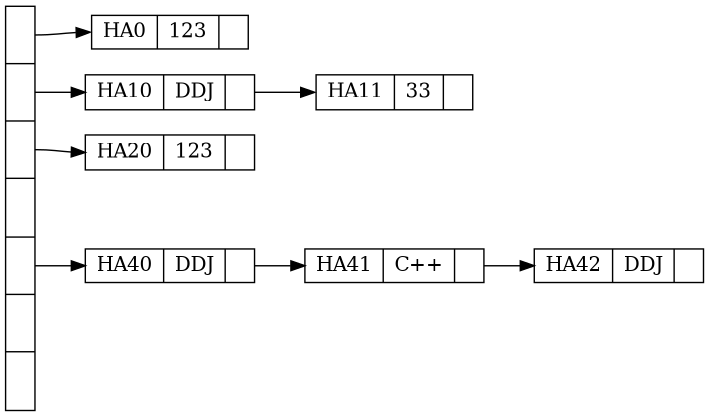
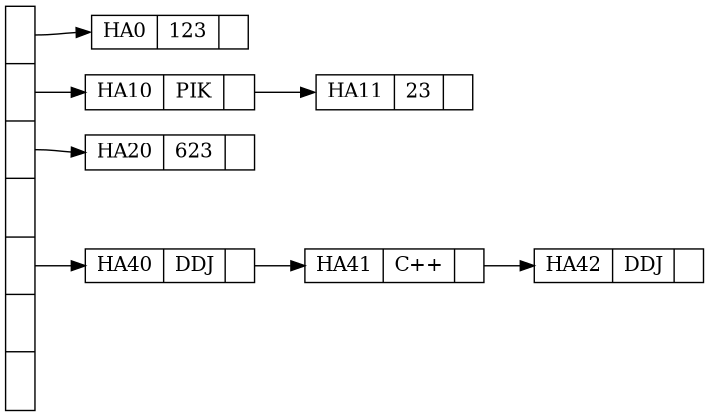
node "HA10": text "DDJ" -> "PIK"
node "HA11": text "33" -> "23"
node "HA20": text "123" -> "623"
